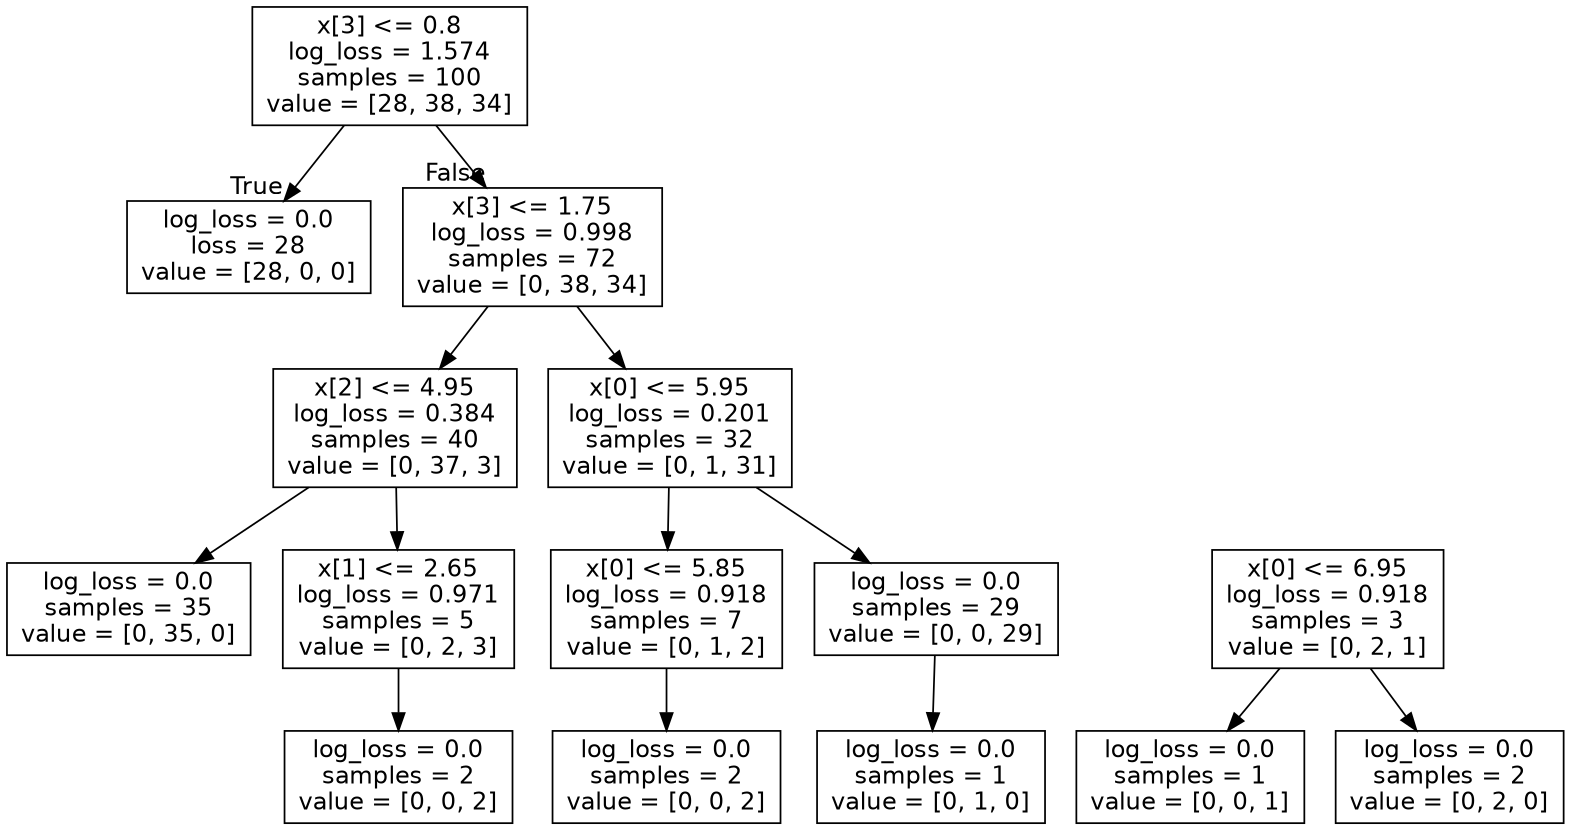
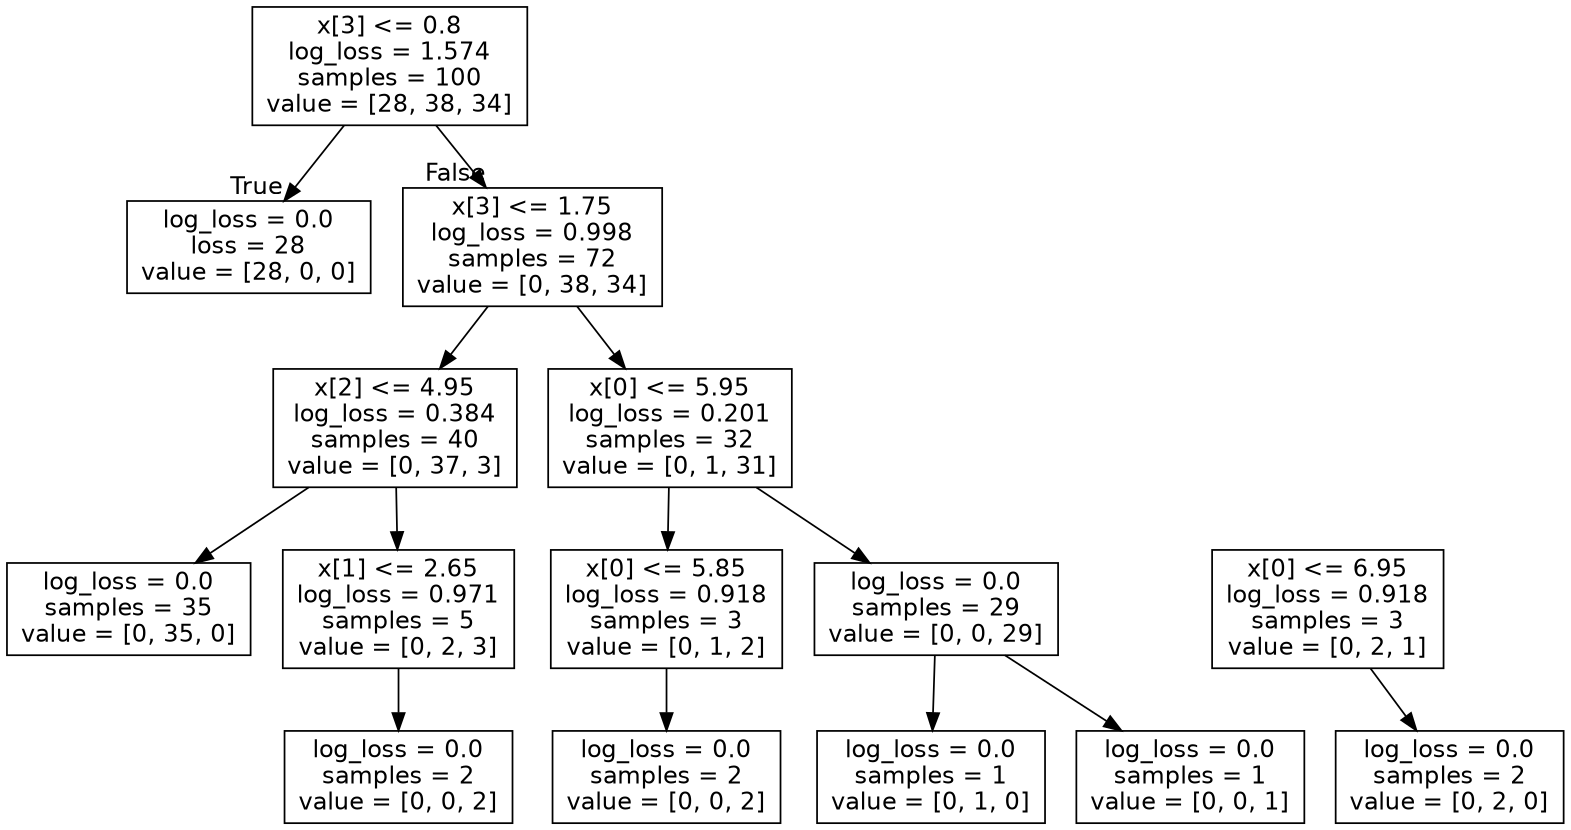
node "x[0] <= 5.85 log_loss = 0.918 samples = 7 value = [0, 1, 2]": label "x[0] <= 5.85 log_loss = 0.918 samples = 7 value = [0, 1, 2]" -> "x[0] <= 5.85 log_loss = 0.918 samples = 3 value = [0, 1, 2]"
edge "x[0] <= 6.95 log_loss = 0.918 samples = 3 value = [0, 2, 1]" -> "log_loss = 0.0 samples = 1 value = [0, 0, 1]": now "log_loss = 0.0 samples = 29 value = [0, 0, 29]" -> "log_loss = 0.0 samples = 1 value = [0, 0, 1]"
